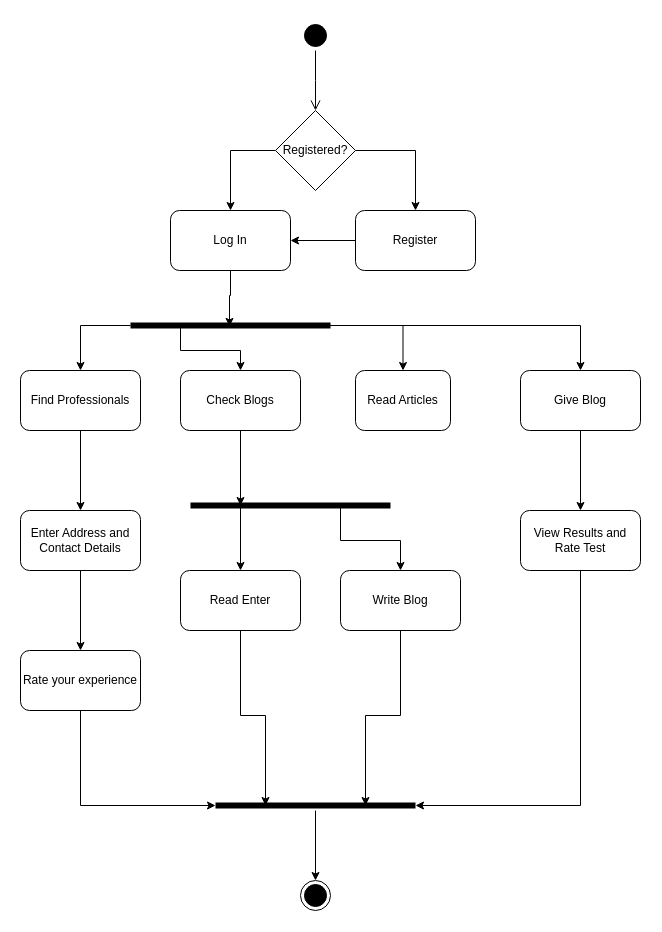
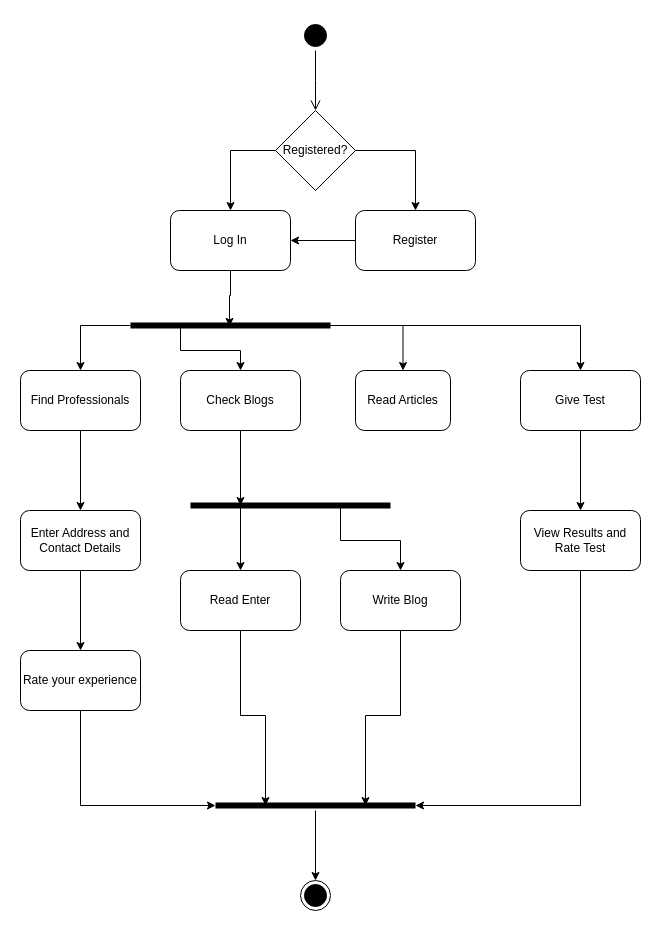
node "Give Blog": label "Give Blog" -> "Give Test"
